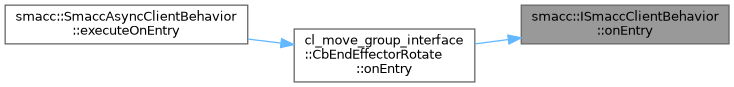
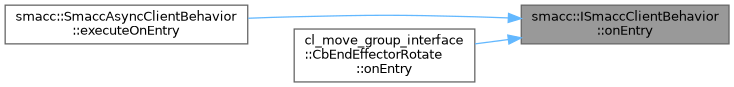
edge "smacc::SmaccAsyncClientBehavior ::executeOnEntry" -> "cl_move_group_interface ::CbEndEffectorRotate ::onEntry": now "smacc::SmaccAsyncClientBehavior ::executeOnEntry" -> "smacc::ISmaccClientBehavior ::onEntry"
